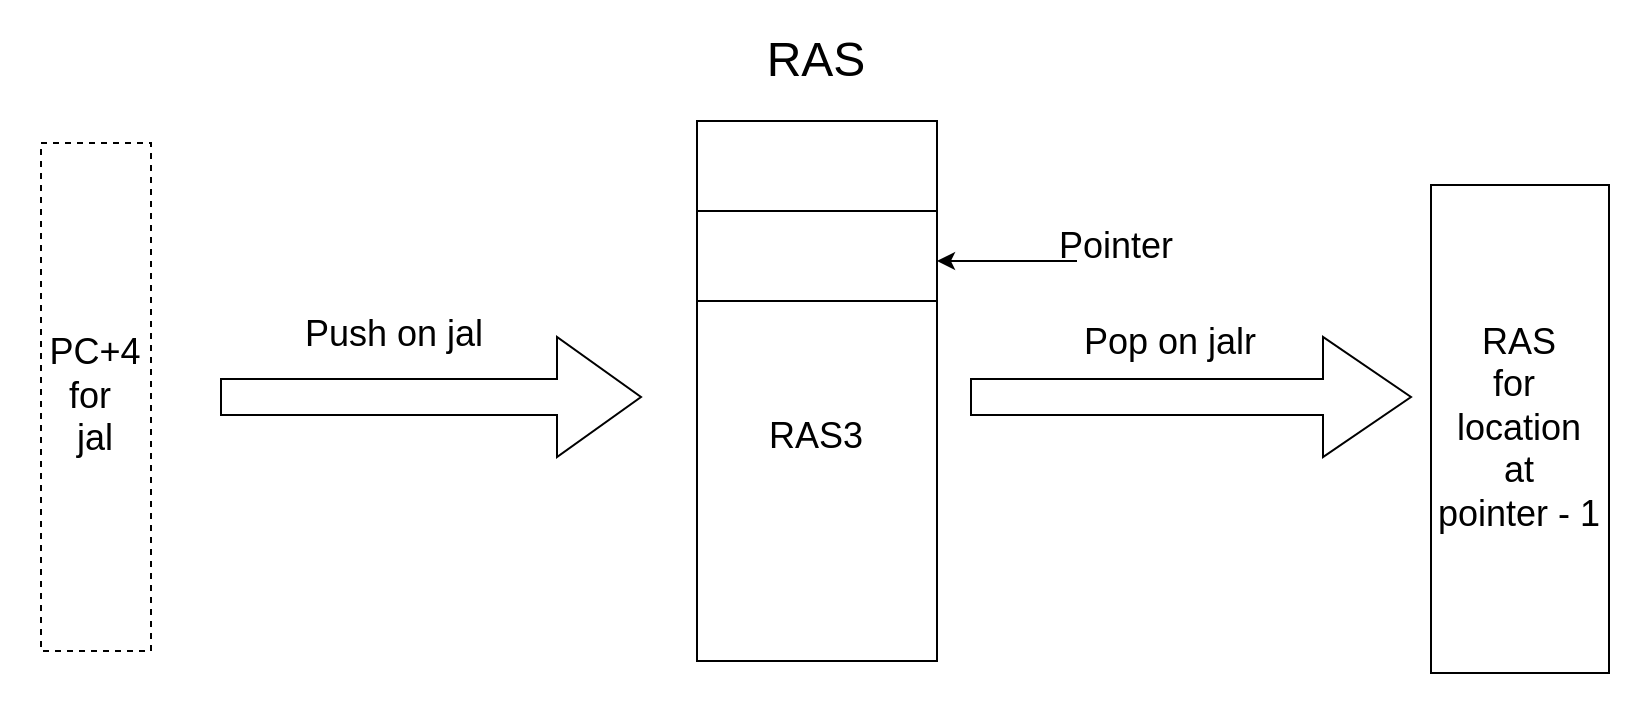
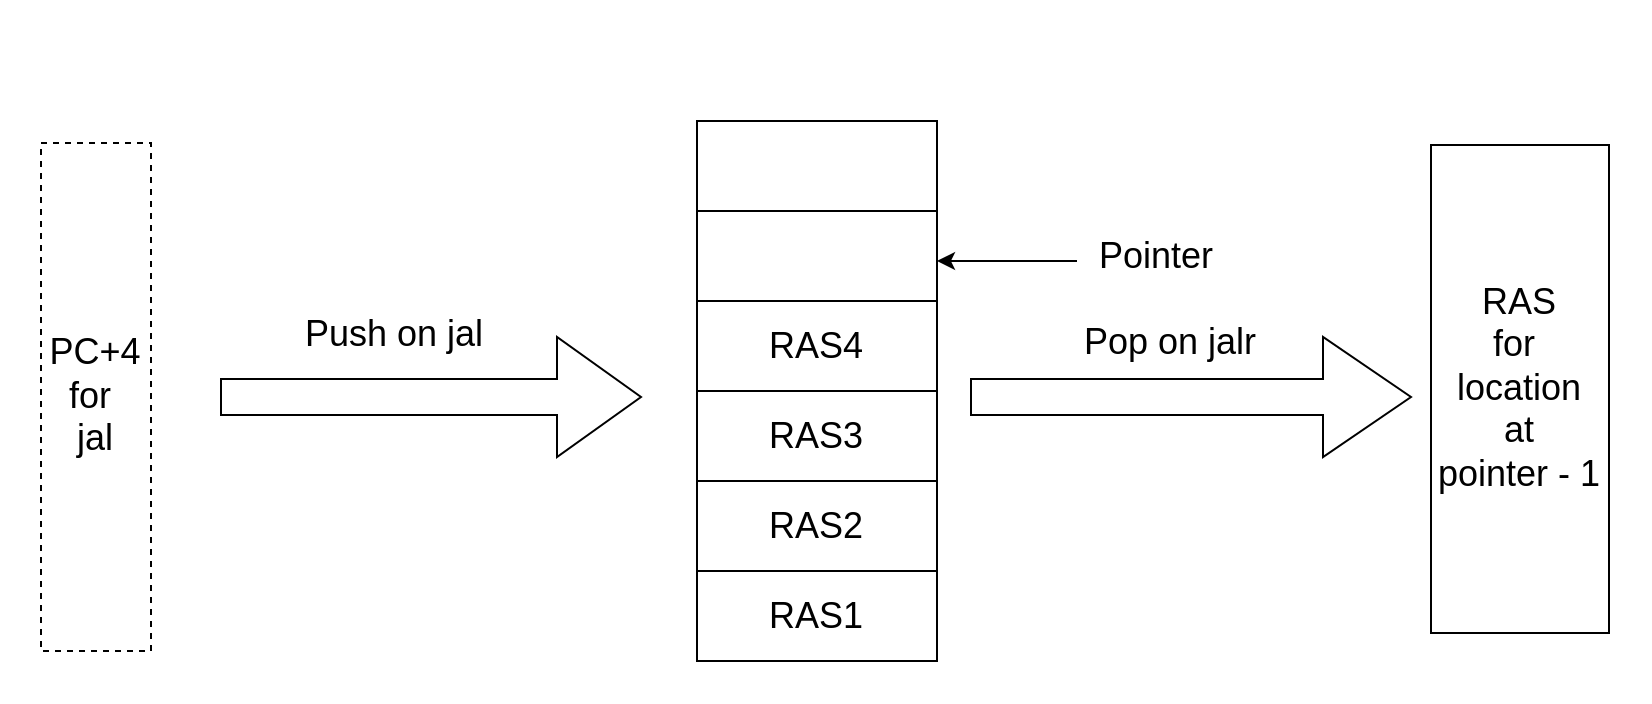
node "RAS": removed
node "Pointer": moved (1117, 247) -> (1157, 257)
node "RAS4": added
node "RAS for location at pointer - 1": moved (1520, 429) -> (1520, 389)
node "RAS2": added
node "RAS1": added
